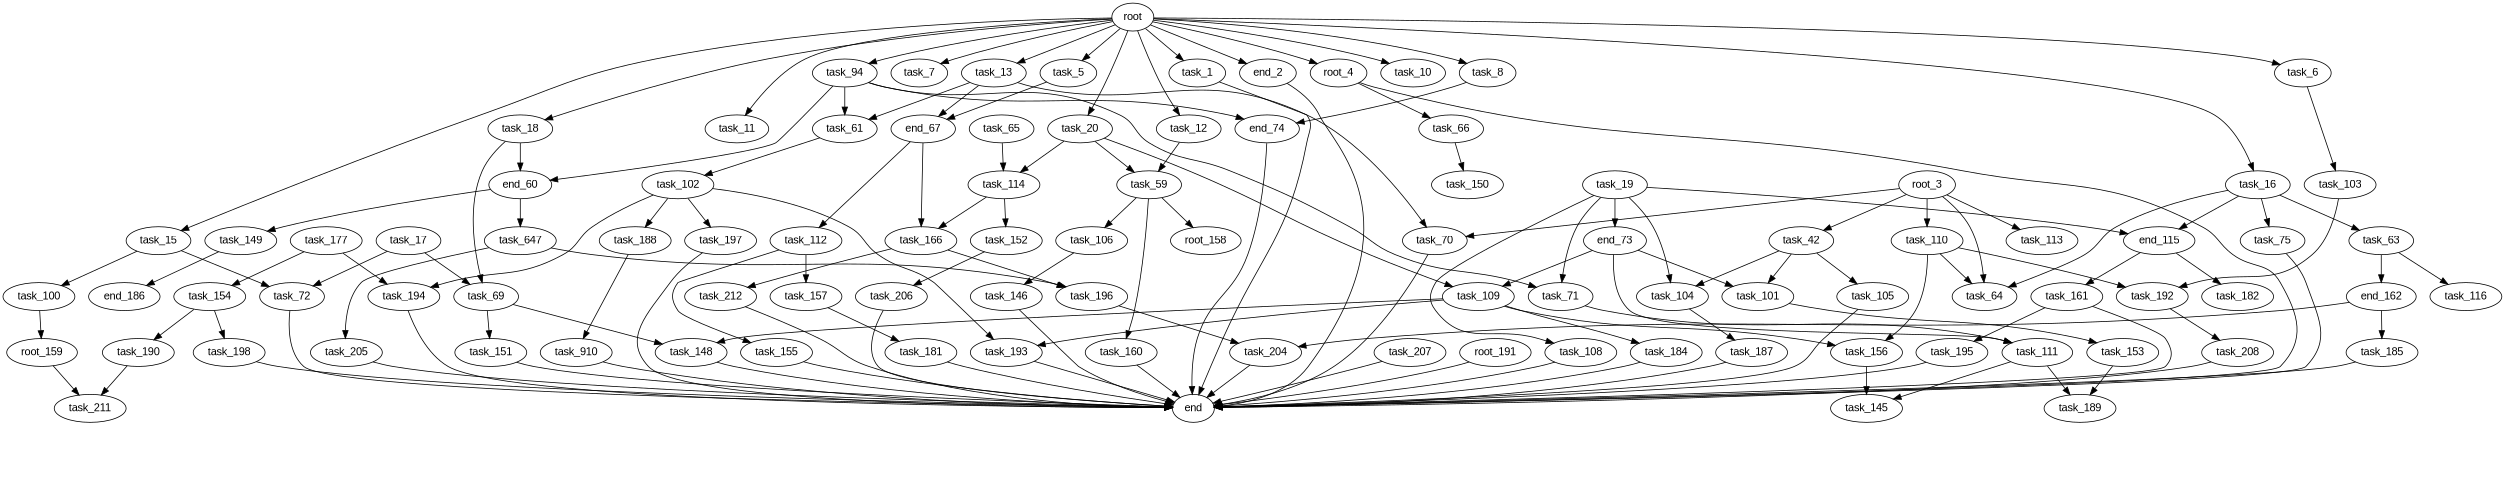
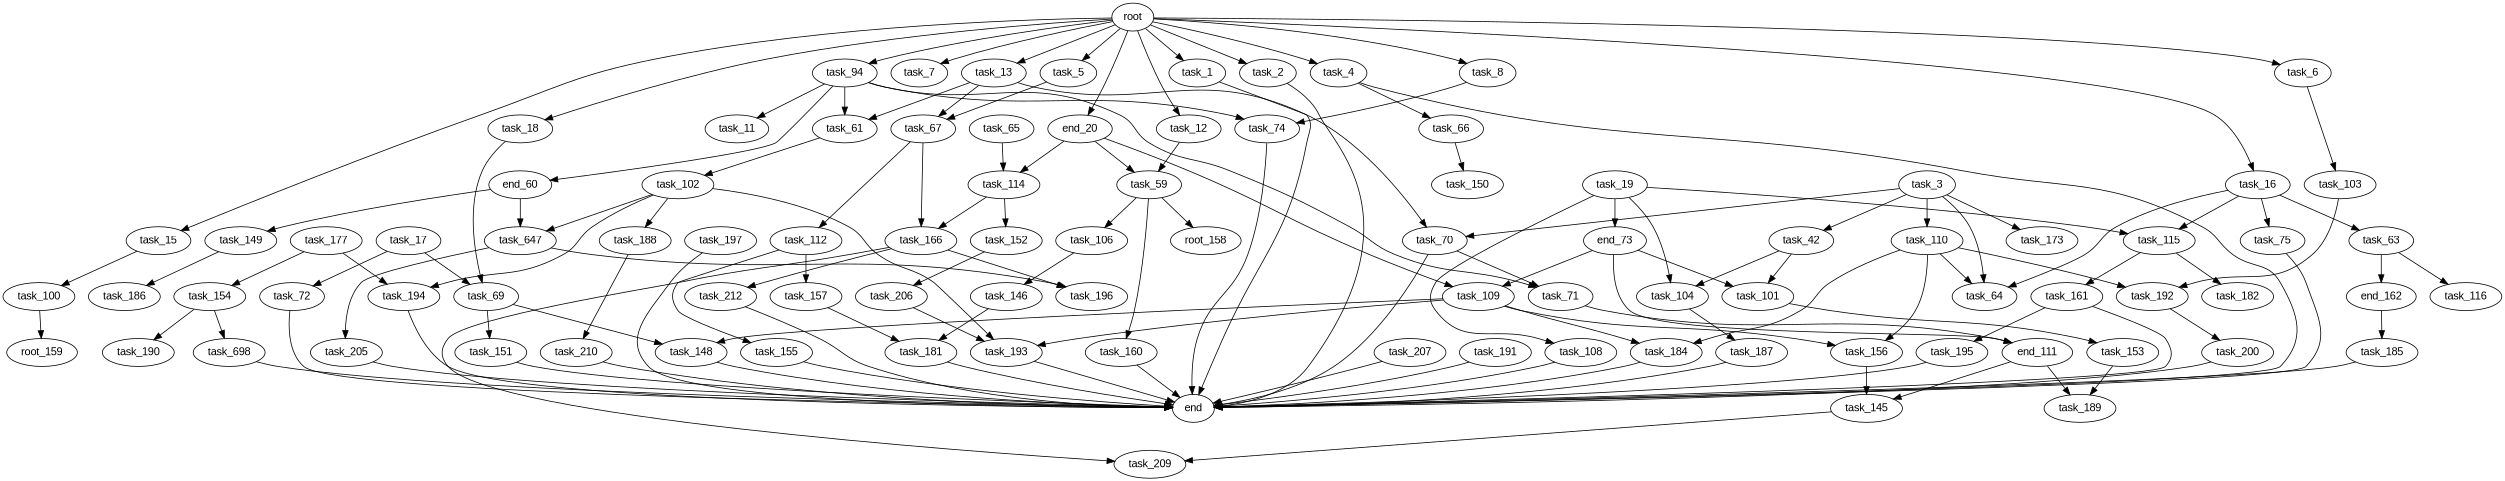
edge "root" -> "task_11": now "task_94" -> "task_11"
node "end_2": label "end_2" -> "task_2"
node "root_4": label "root_4" -> "task_4"
node "task_10": removed
node "end_67": label "end_67" -> "task_67"
node "task_20": label "task_20" -> "end_20"
node "end_74": label "end_74" -> "task_74"
edge "task_18" -> "end_60": removed
node "root_3": label "root_3" -> "task_3"
edge "task_102" -> "task_197": now "task_102" -> "task_647"
edge "task_19" -> "task_71": now "task_70" -> "task_71"
node "task_113": label "task_113" -> "task_173"
node "end_115": label "end_115" -> "task_115"
edge "task_15" -> "task_72": removed
node "end_186": label "end_186" -> "task_186"
node "task_105": removed
edge "task_110" -> "task_184": added
node "task_198": label "task_198" -> "task_698"
node "task_910": label "task_910" -> "task_210"
node "task_204": removed
node "root_191": label "root_191" -> "task_191"
node "task_111": label "task_111" -> "end_111"
node "task_208": label "task_208" -> "task_200"
edge "task_146" -> "end": now "task_146" -> "task_181"
edge "task_206" -> "end": now "task_206" -> "task_193"
node "task_211": removed
node "task_209": added
